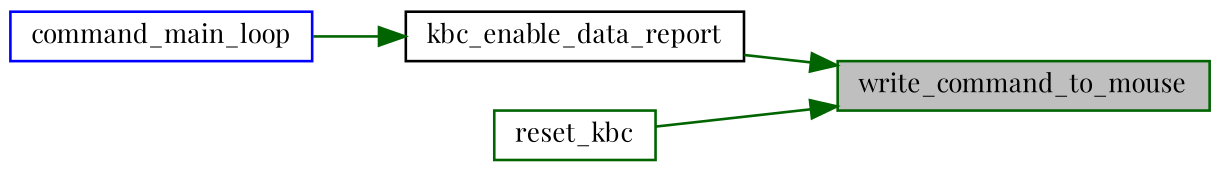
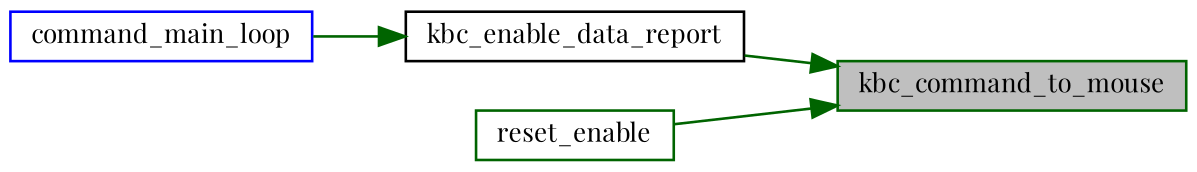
node "write_command_to_mouse": label "write_command_to_mouse" -> "kbc_command_to_mouse"
node "reset_kbc": label "reset_kbc" -> "reset_enable"
